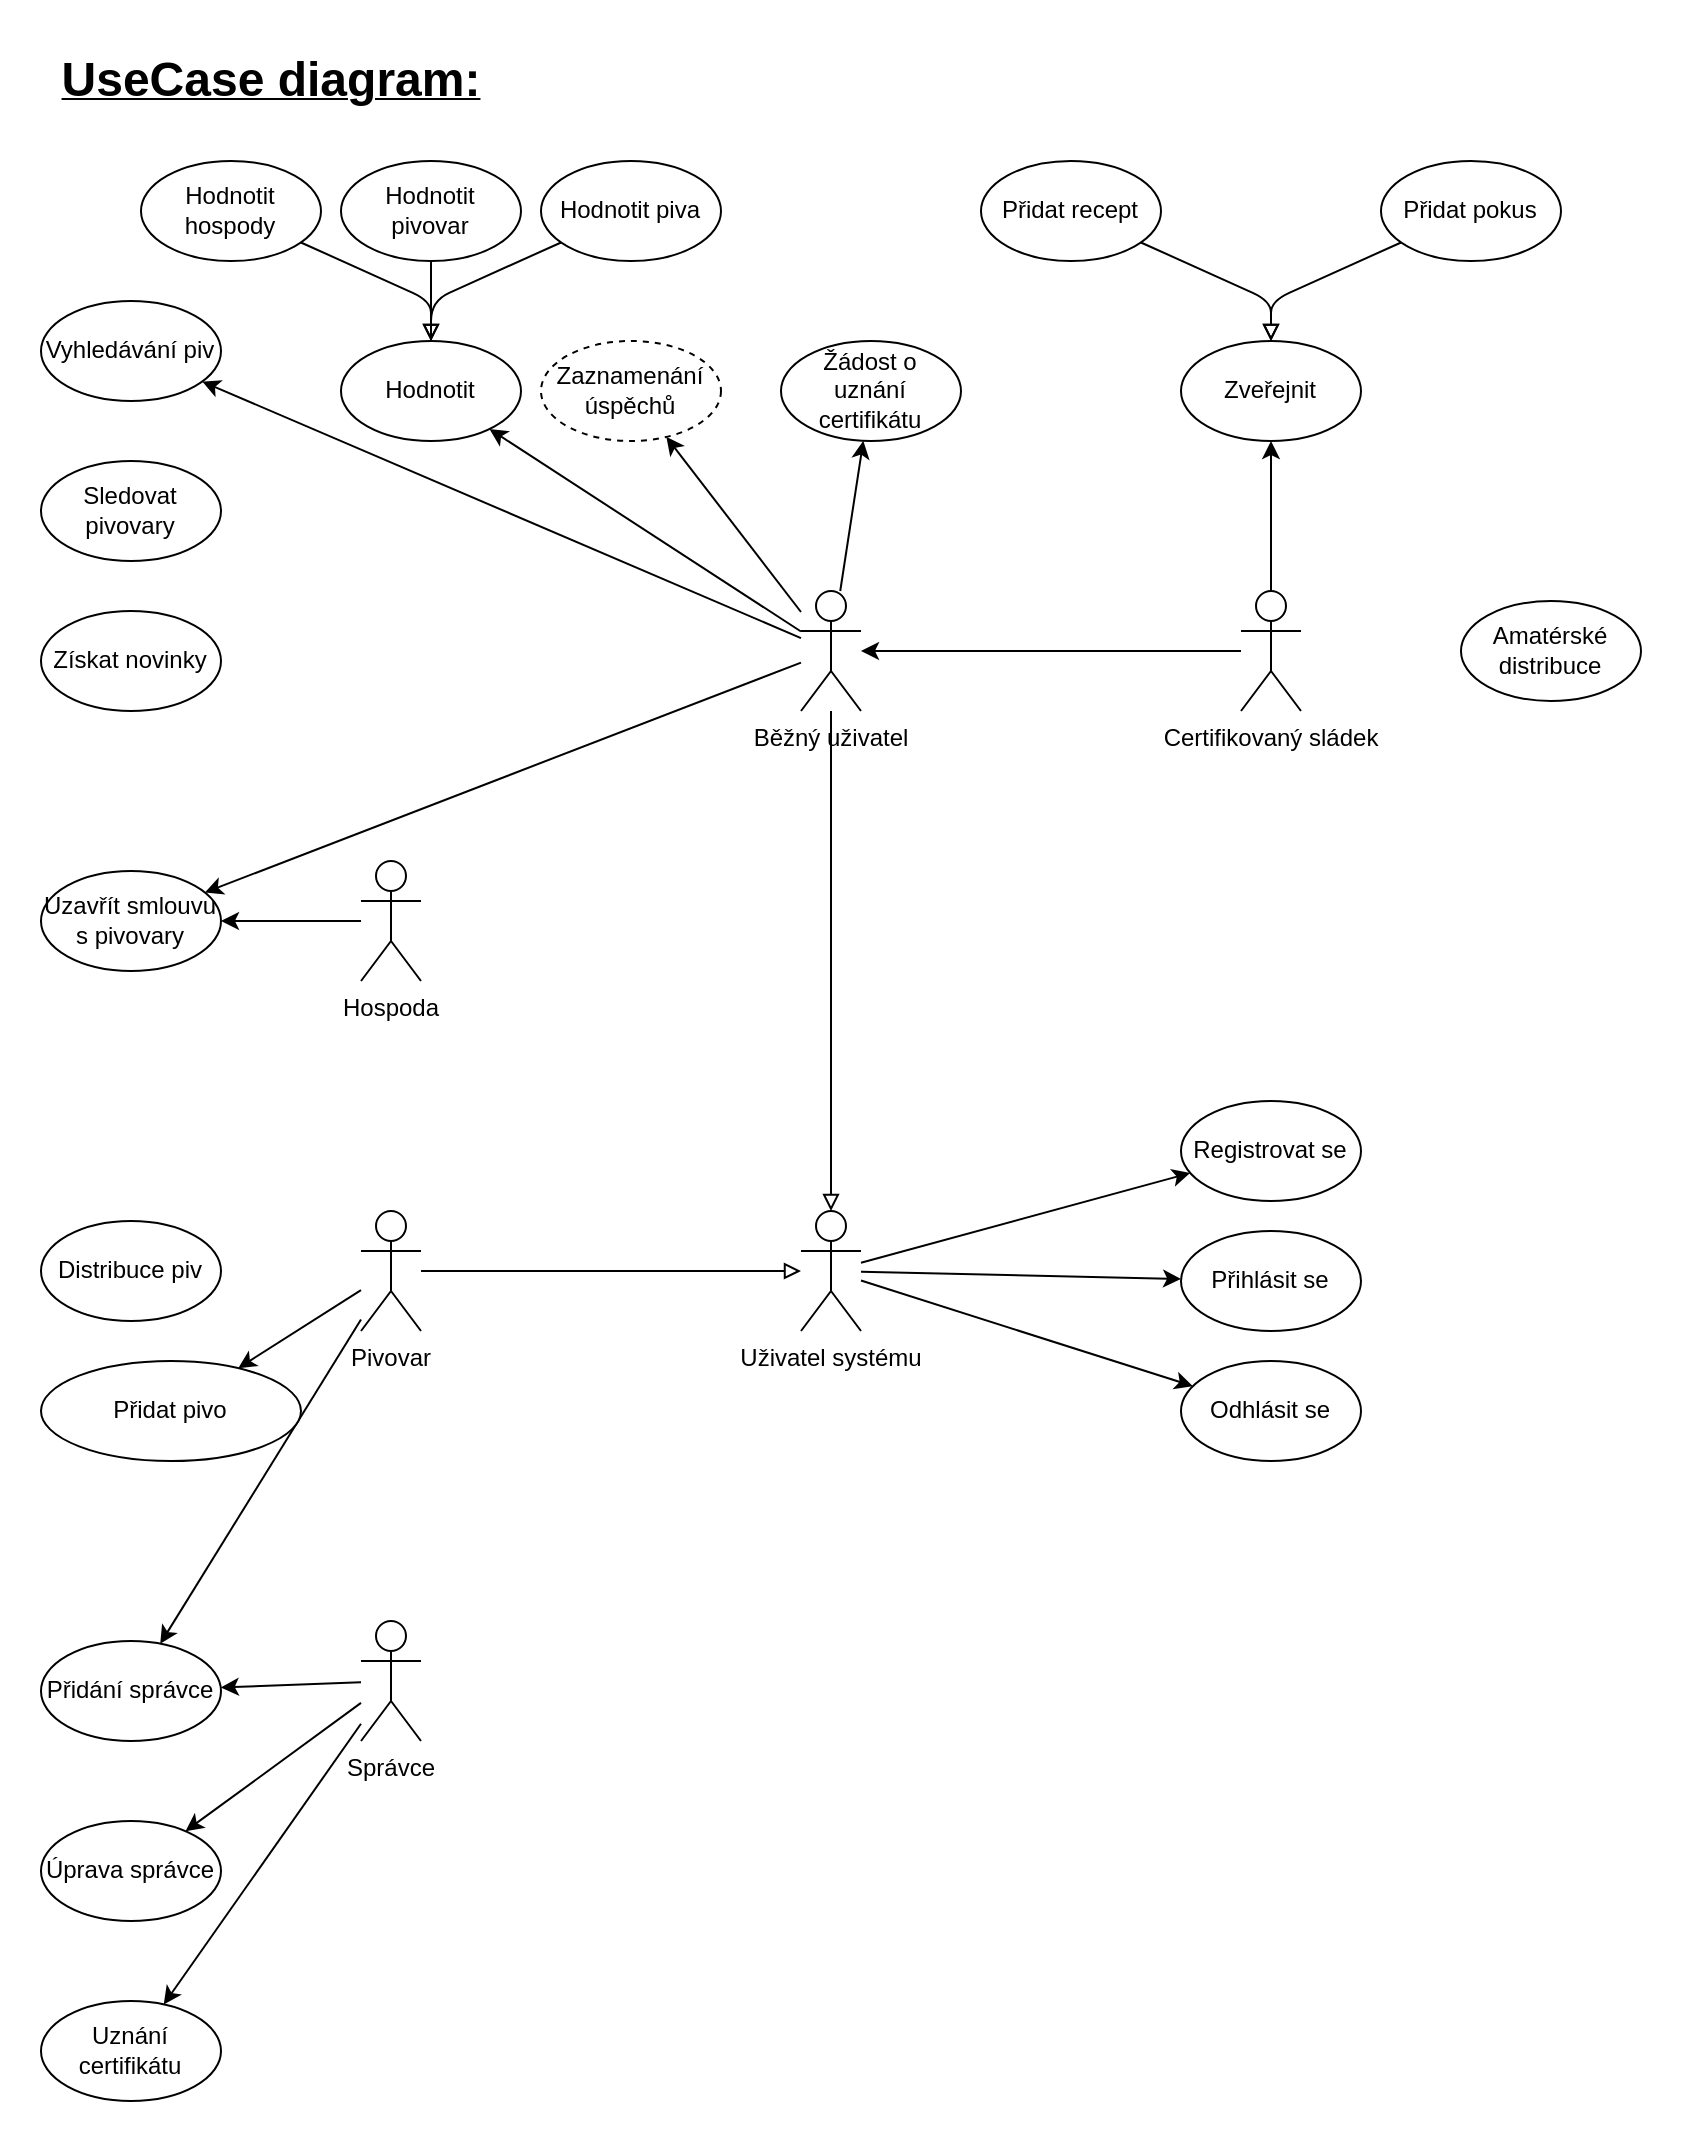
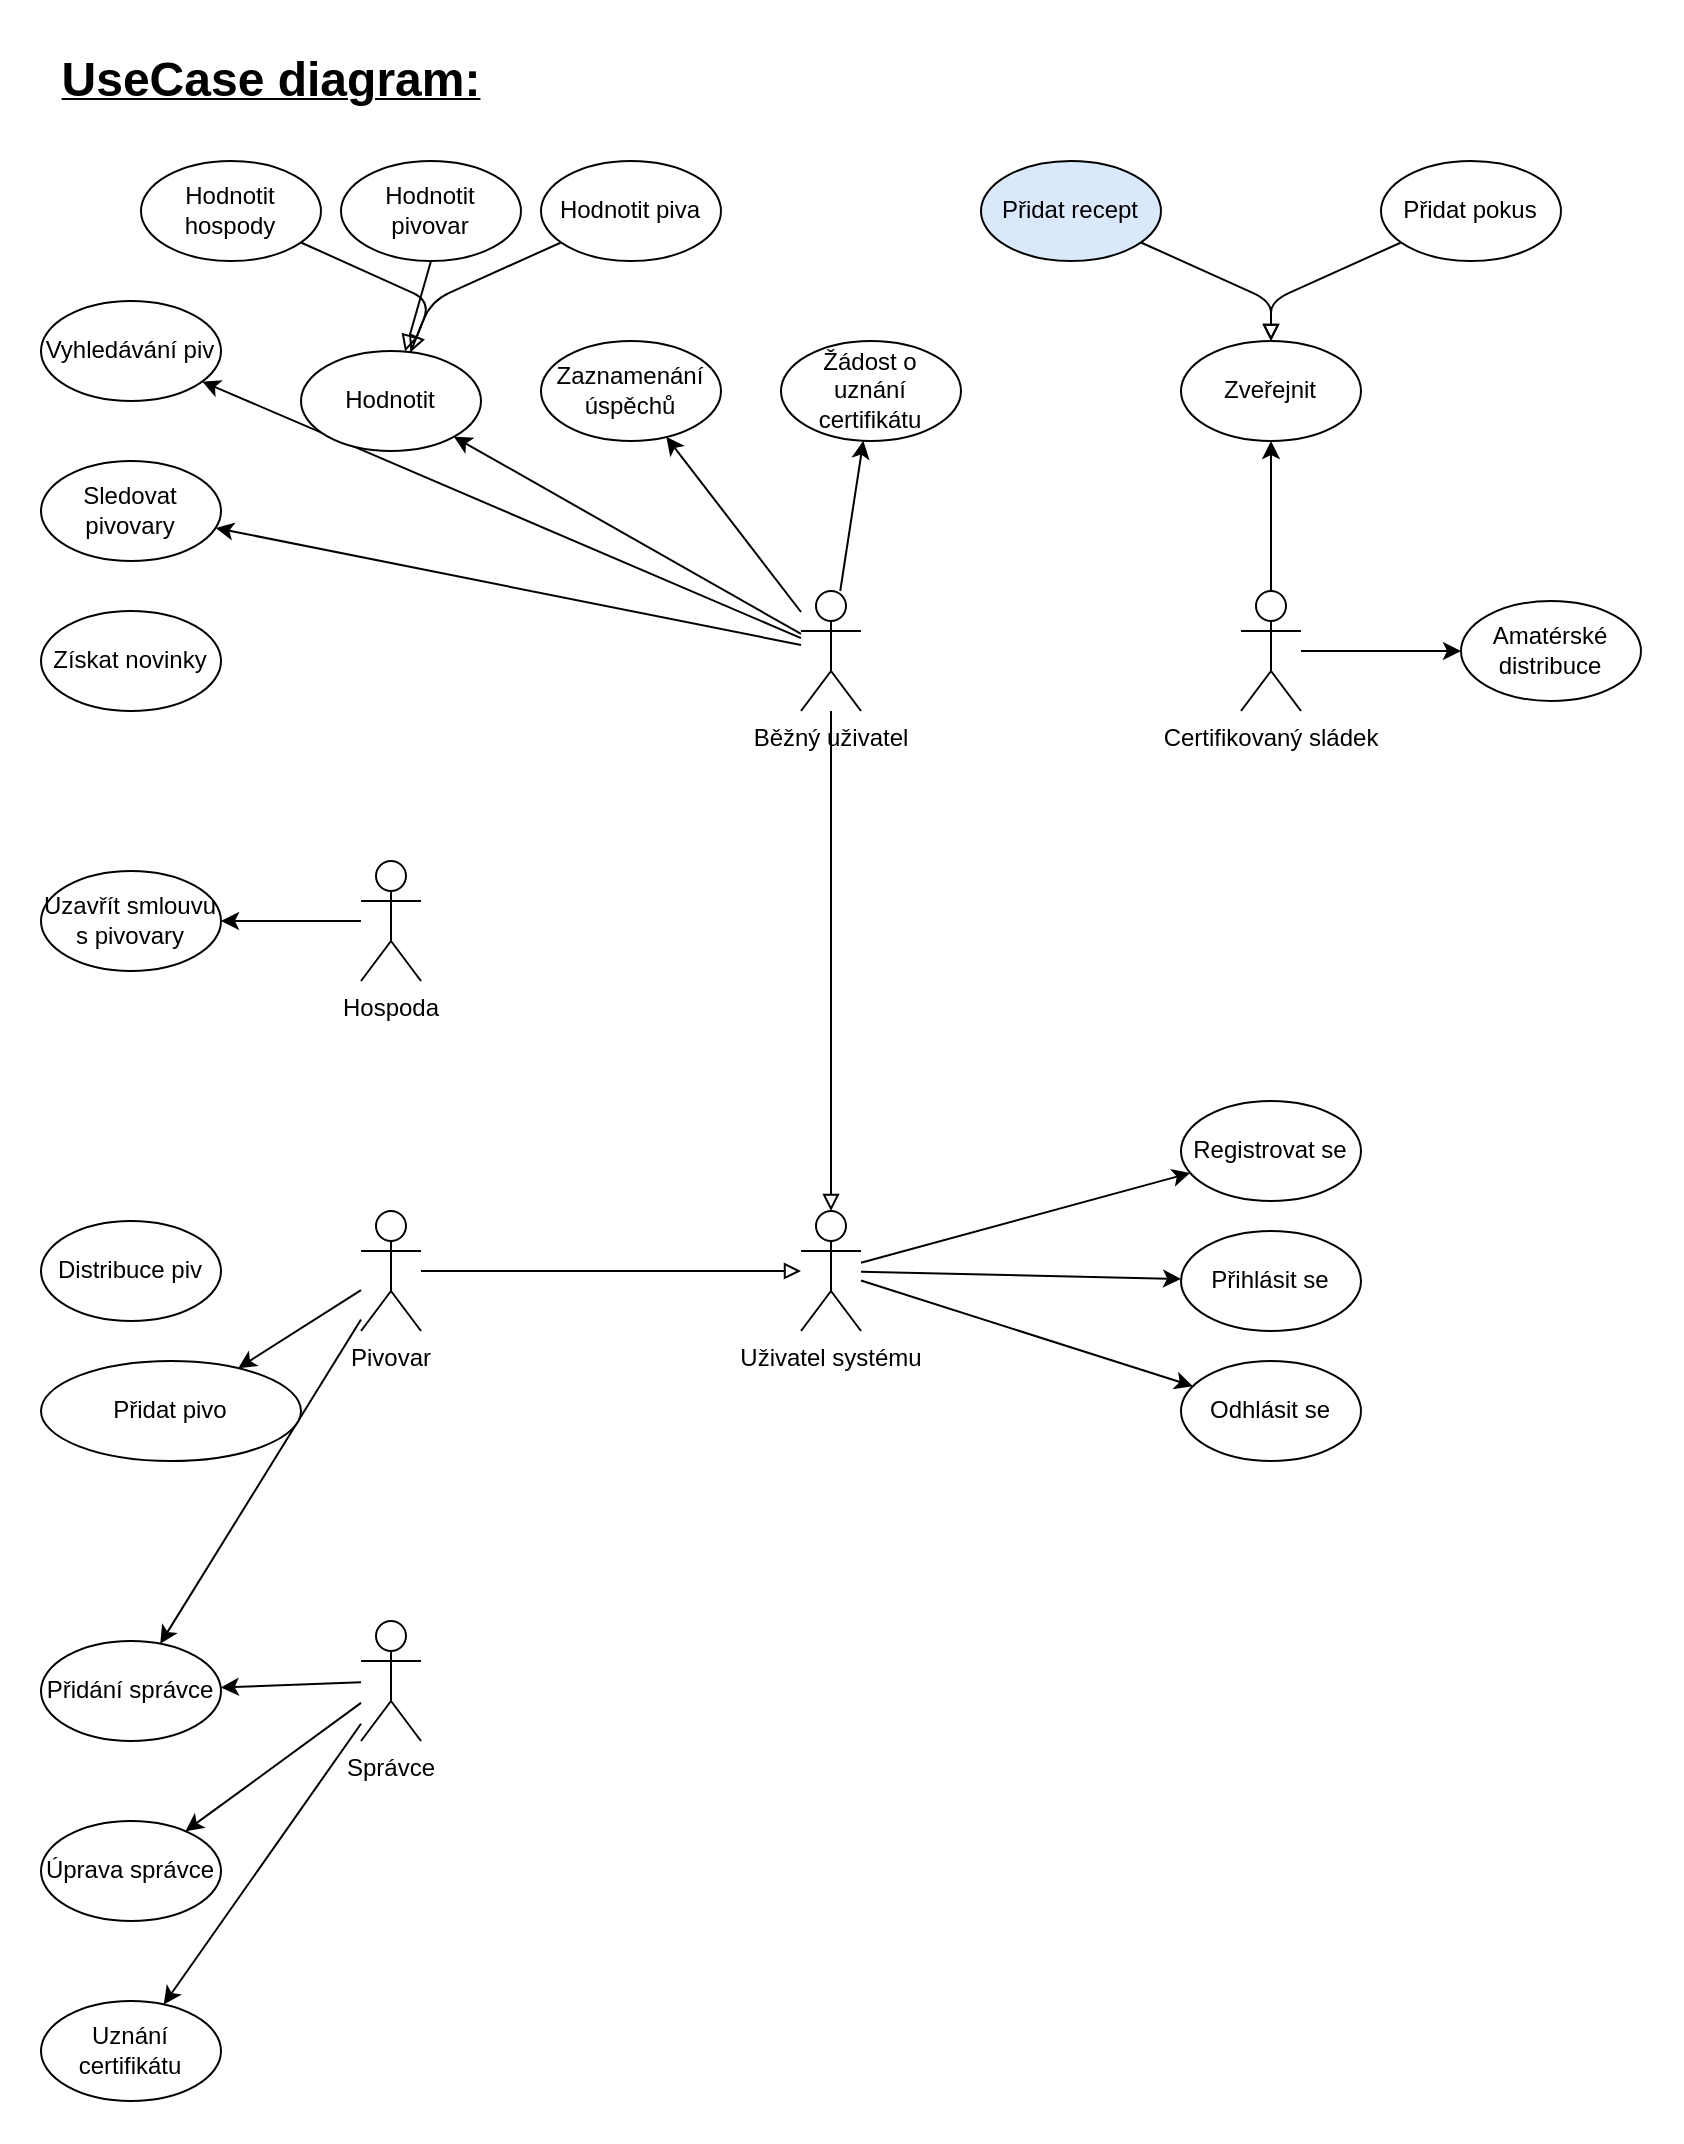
node "Přidat recept": fillcolor #ffffff -> #dae8fc
node "Hodnotit": moved (431, 391) -> (391, 401)
node "Zaznamenání úspěchů": style dashed -> solid
edge "Certifikovaný sládek" -> "Běžný uživatel": now "Certifikovaný sládek" -> "Amatérské distribuce"
edge "Běžný uživatel" -> "Uzavřít smlouvu s pivovary": now "Běžný uživatel" -> "Sledovat pivovary"
